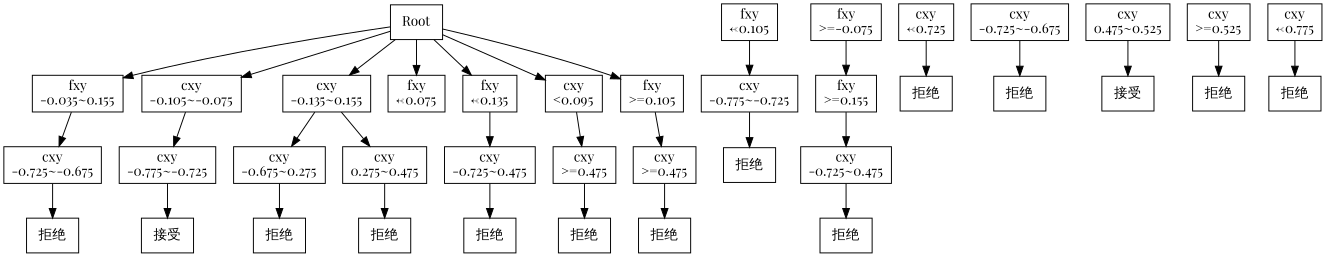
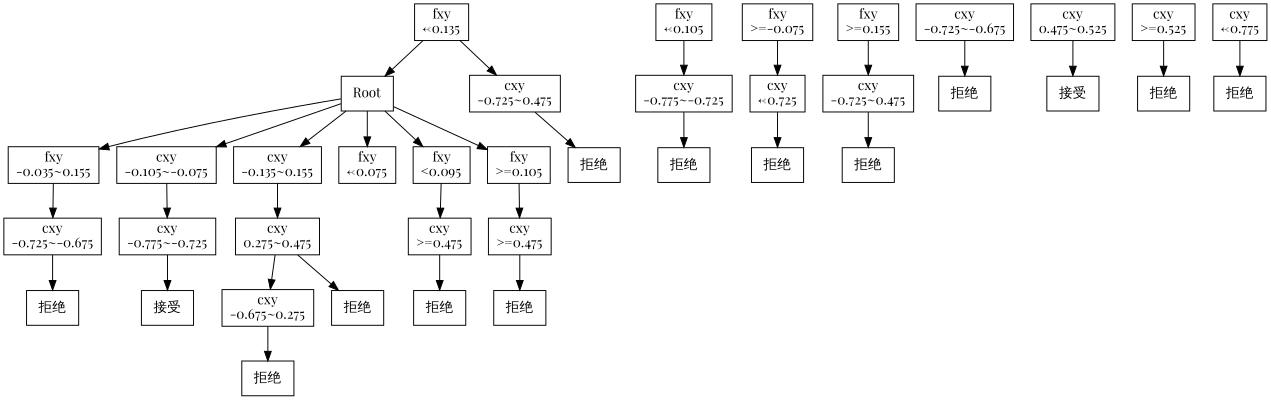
edge "fxy >=-0.075" -> "fxy >=0.155": now "fxy >=-0.075" -> "cxy <-0.725"
edge "Root" -> "fxy <-0.135": reversed
node "cxy <0.095": label "cxy <0.095" -> "fxy <0.095"
edge "cxy -0.135~0.155" -> "cxy -0.675~0.275": now "cxy 0.275~0.475" -> "cxy -0.675~0.275"
